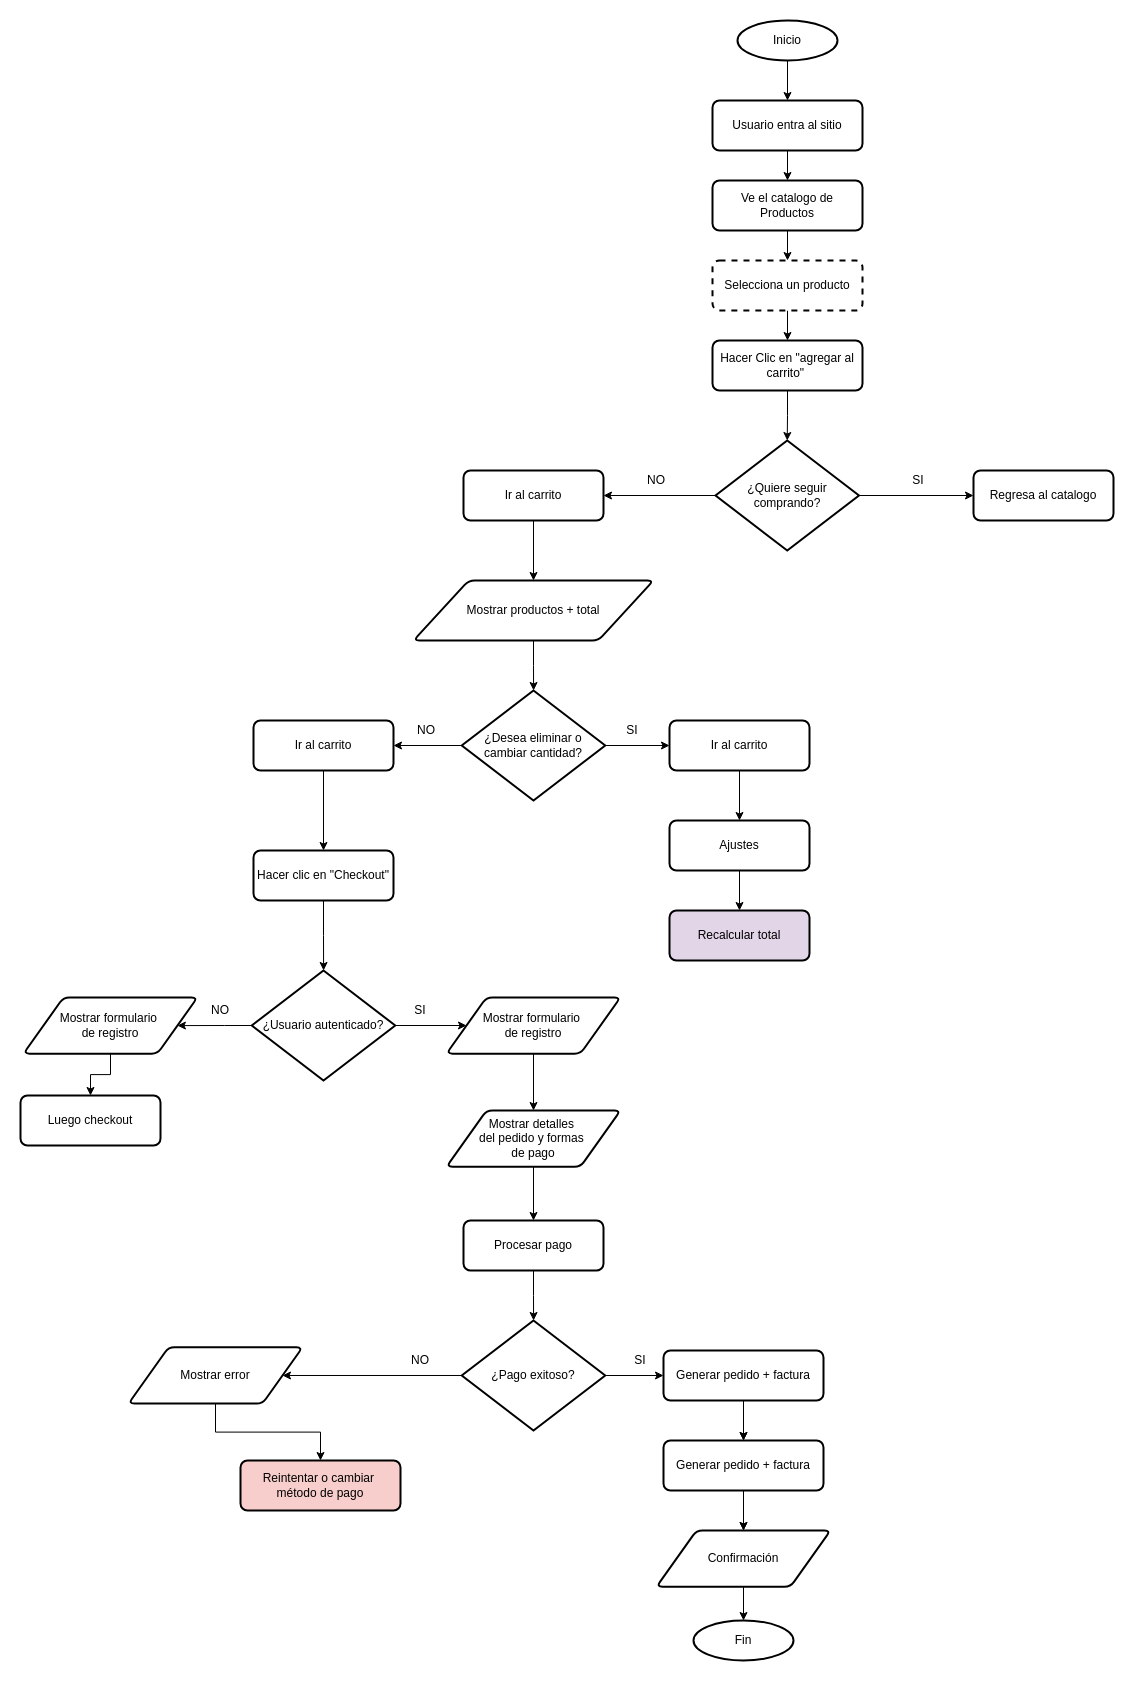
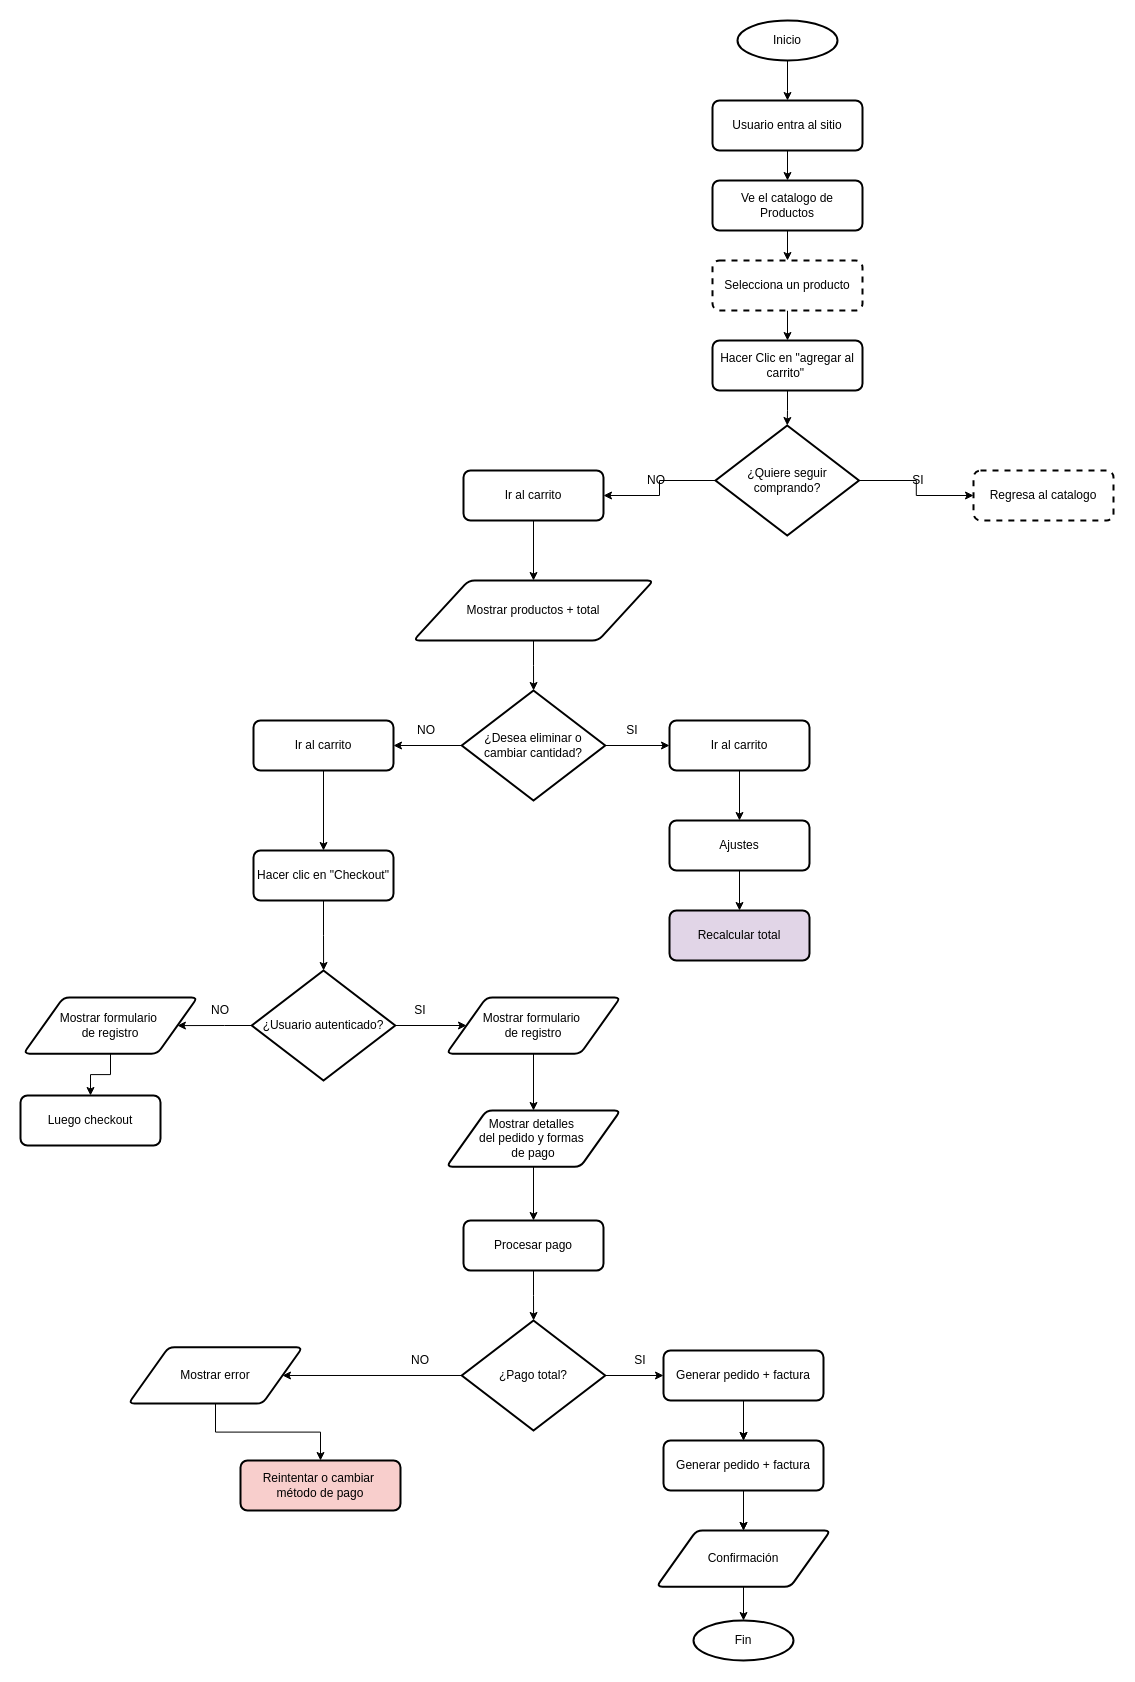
node "¿Quiere seguir comprando?": moved (787, 496) -> (787, 481)
node "Regresa al catalogo": style solid -> dashed
node "¿Pago exitoso?": label "¿Pago exitoso?" -> "¿Pago total?"
